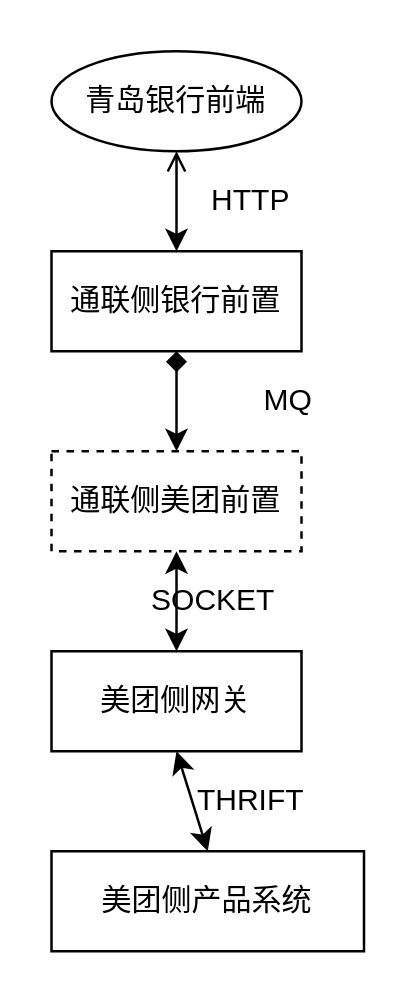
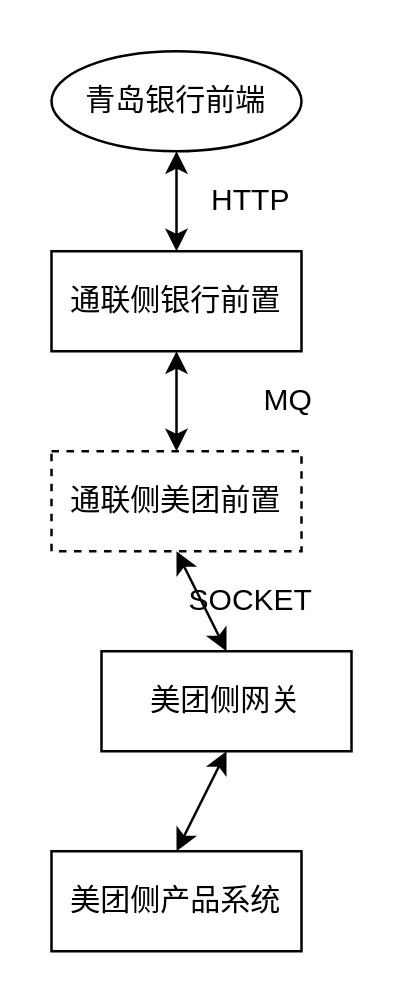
edge "青岛银行前端" -- "通联侧银行前置": arrowhead open -> classic
edge "通联侧银行前置" -- "通联侧美团前置": arrowhead diamond -> classic
node "SOCKET": moved (214, 601) -> (251, 601)
node "美团侧网关": moved (176, 701) -> (226, 701)
node "THRIFT": removed
node "美团侧产品系统": size 313x100 -> 250x100
